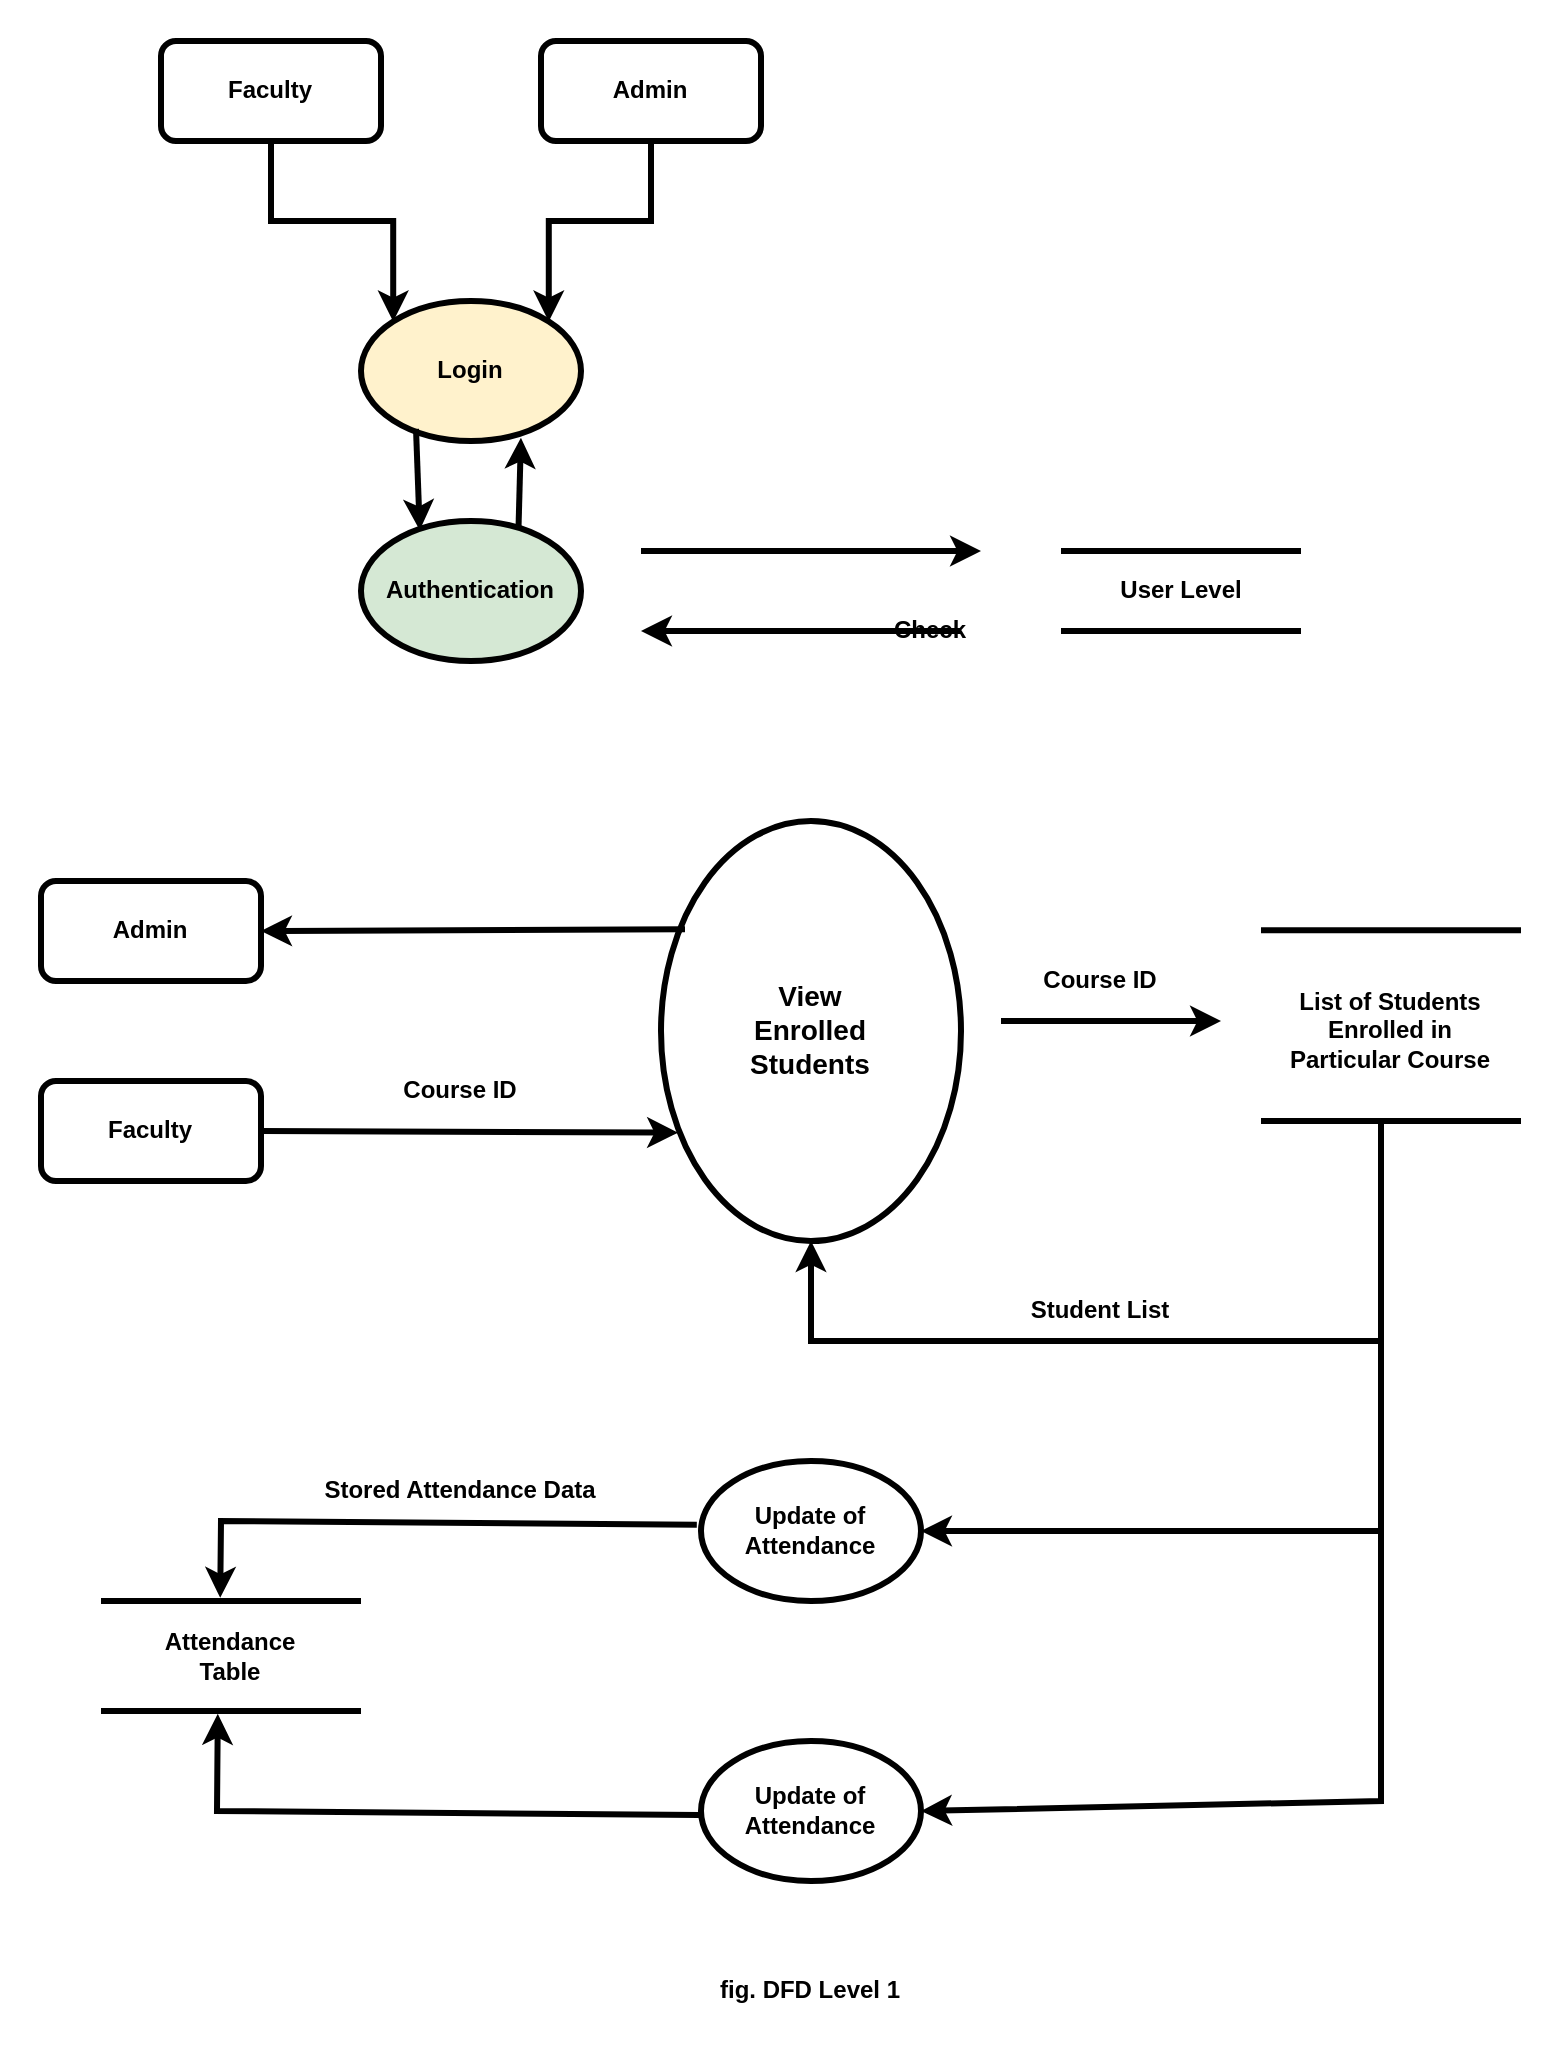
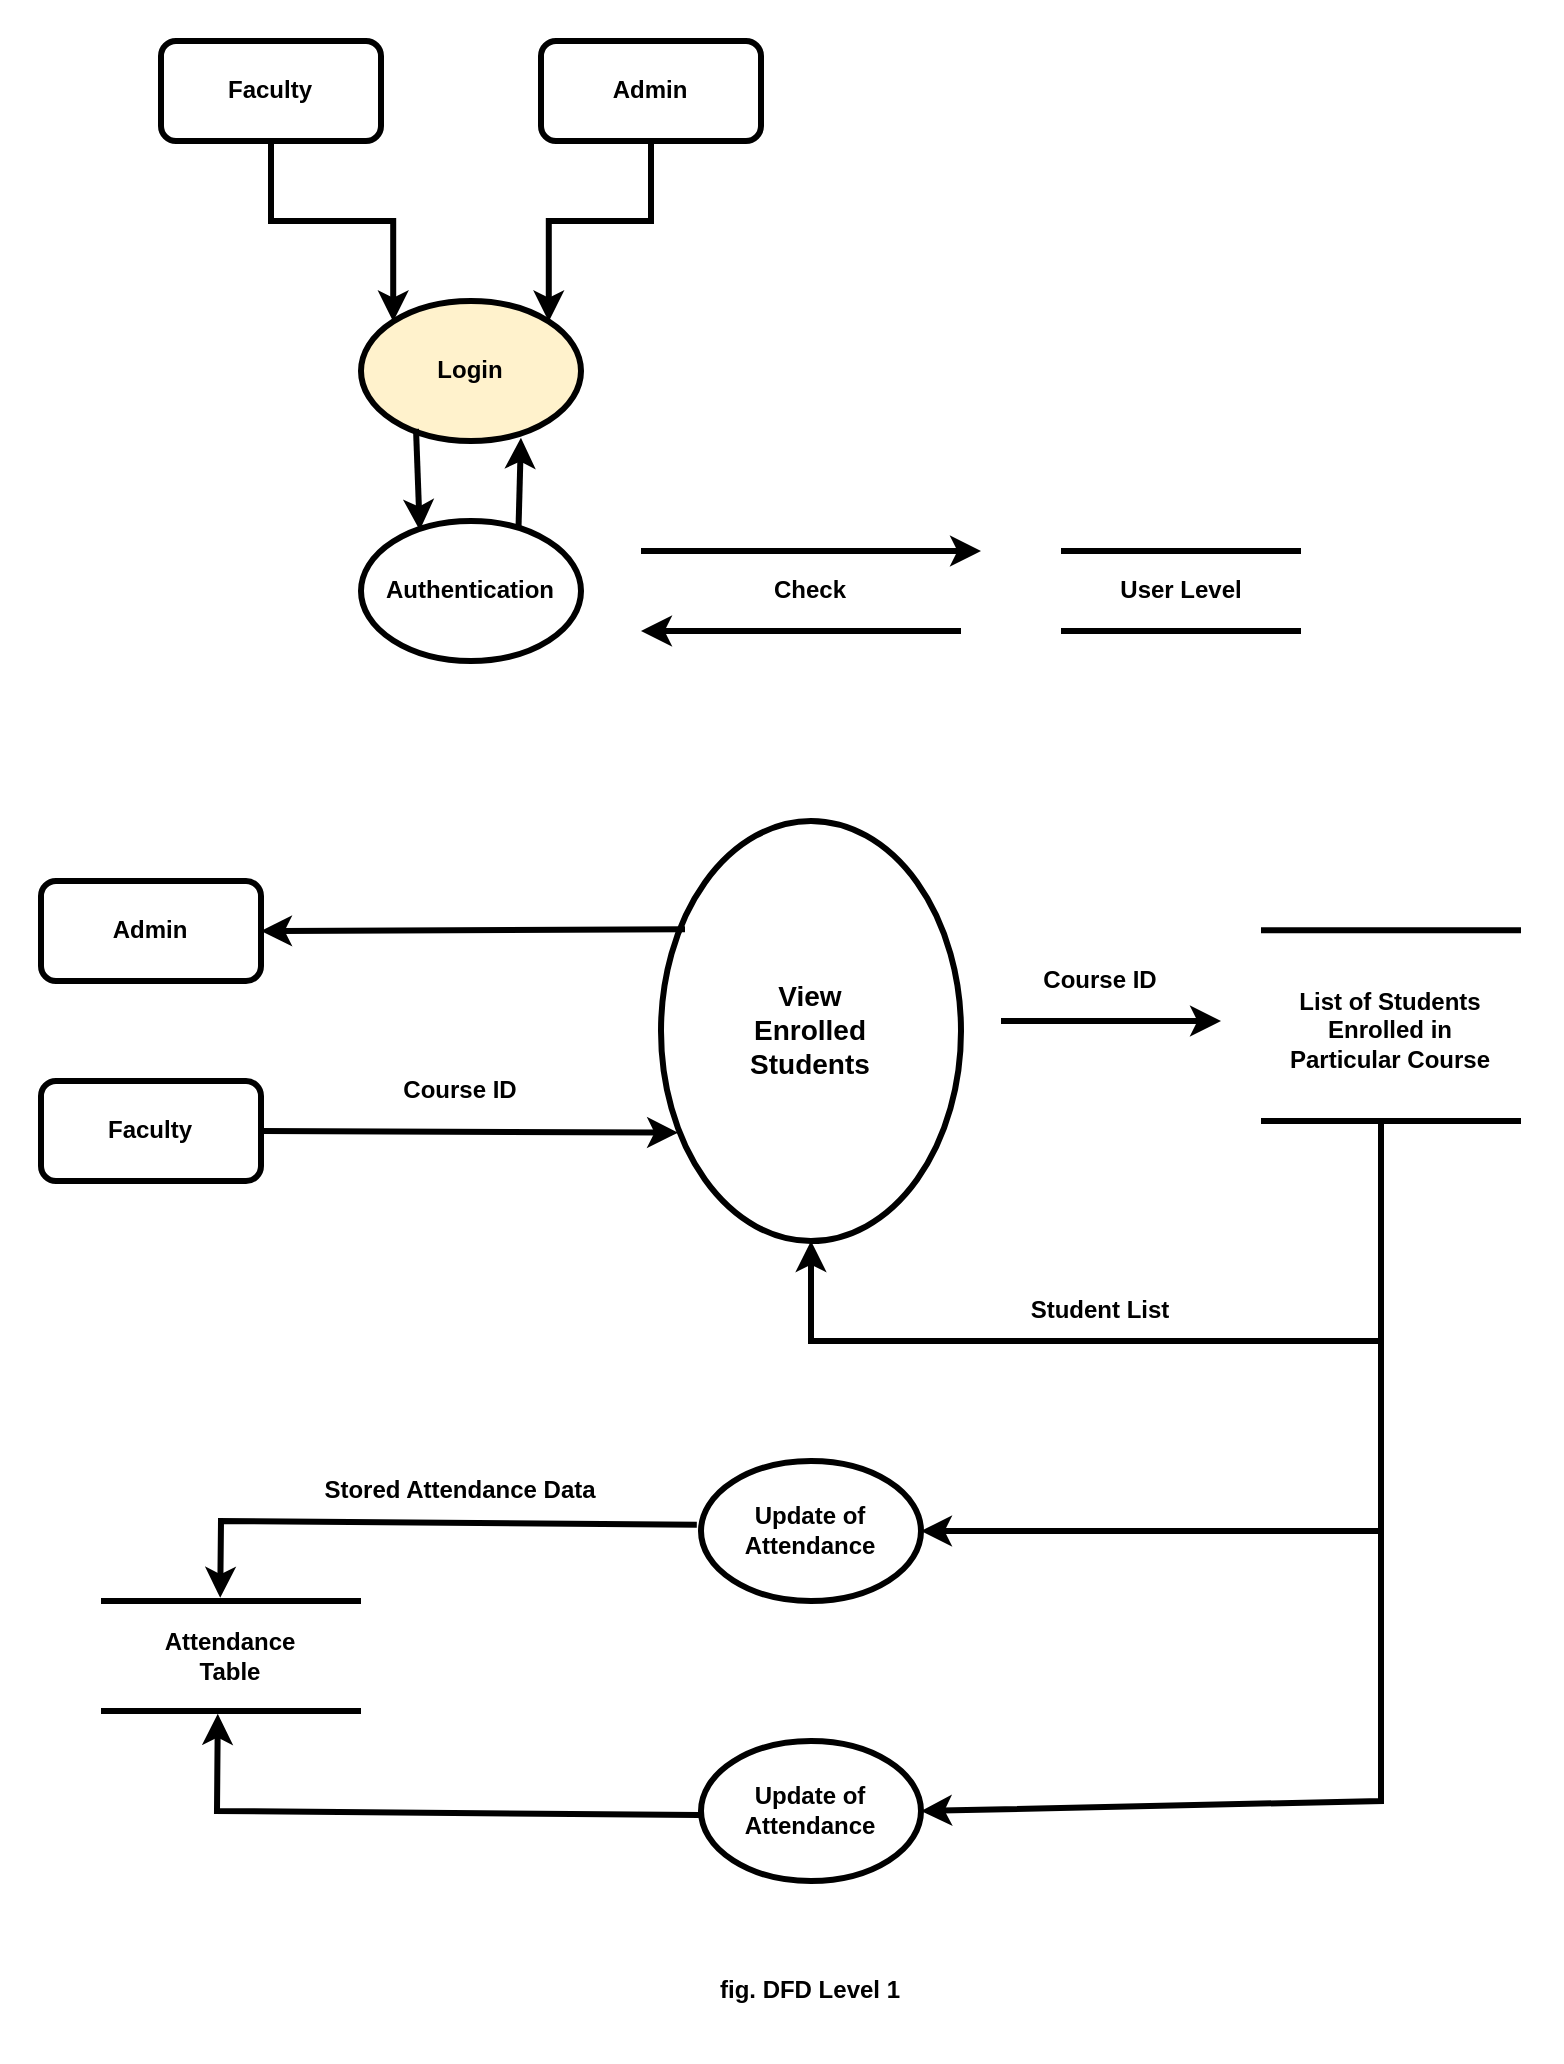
node "Authentication": fillcolor #d5e8d4 -> #ffffff
node "Check": moved (931, 631) -> (811, 591)
